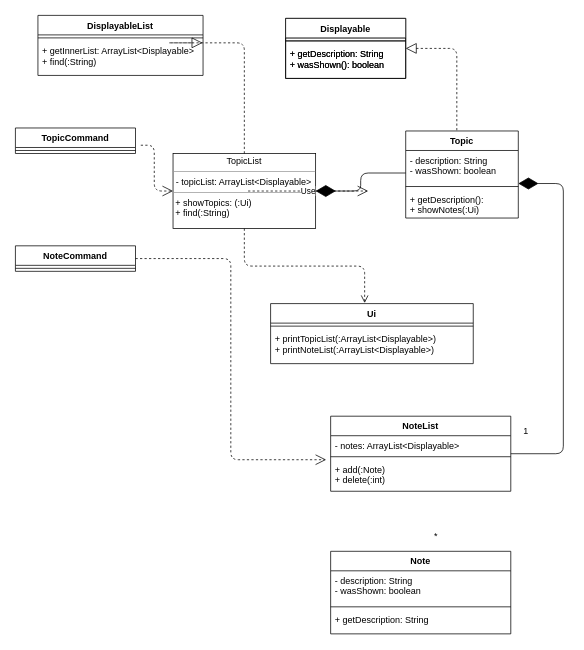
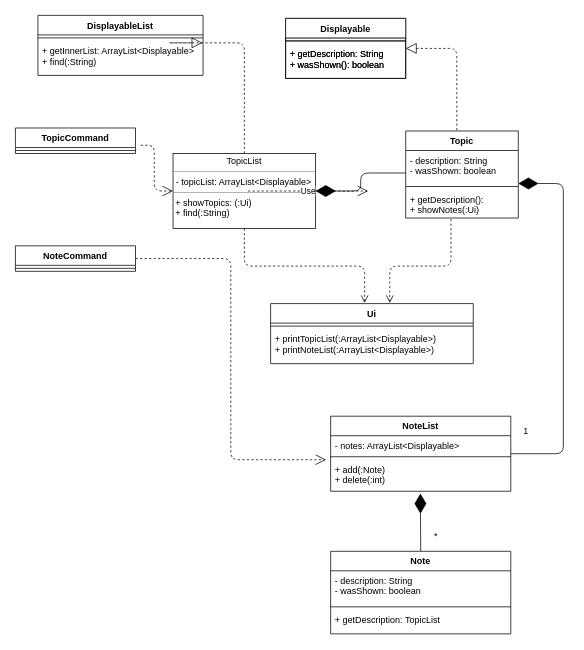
edge "+ getDescription(): + showNotes(:Ui)" -> "Ui": added
edge "Note" -> "+ add(:Note) + delete(:int)": added
node "+ getDescription: String": label "+ getDescription: String" -> "+ getDescription: TopicList"
